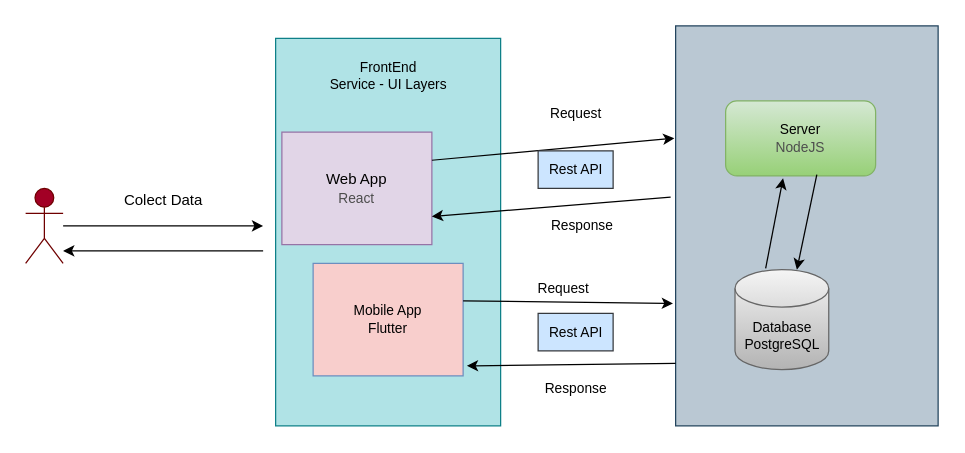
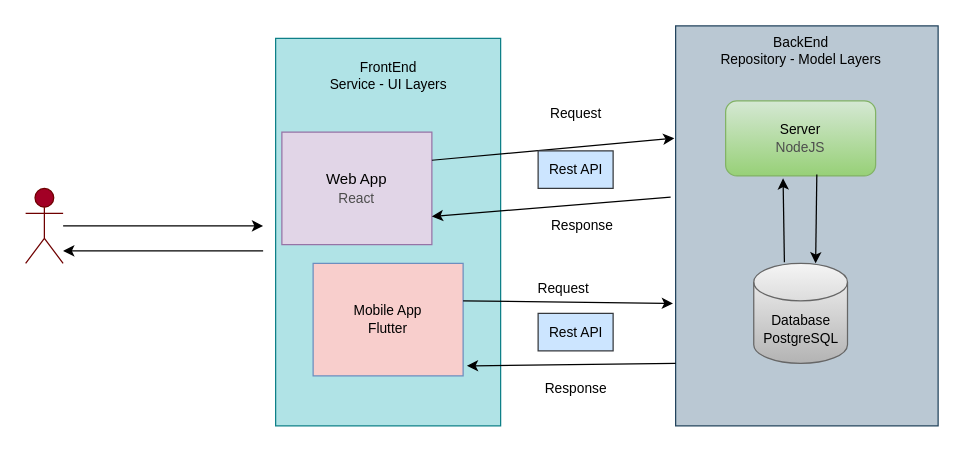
node "BackEnd Repository - Model Layers": added
node "Colect Data": removed
node "Database PostgreSQL": moved (782, 319) -> (801, 313)
